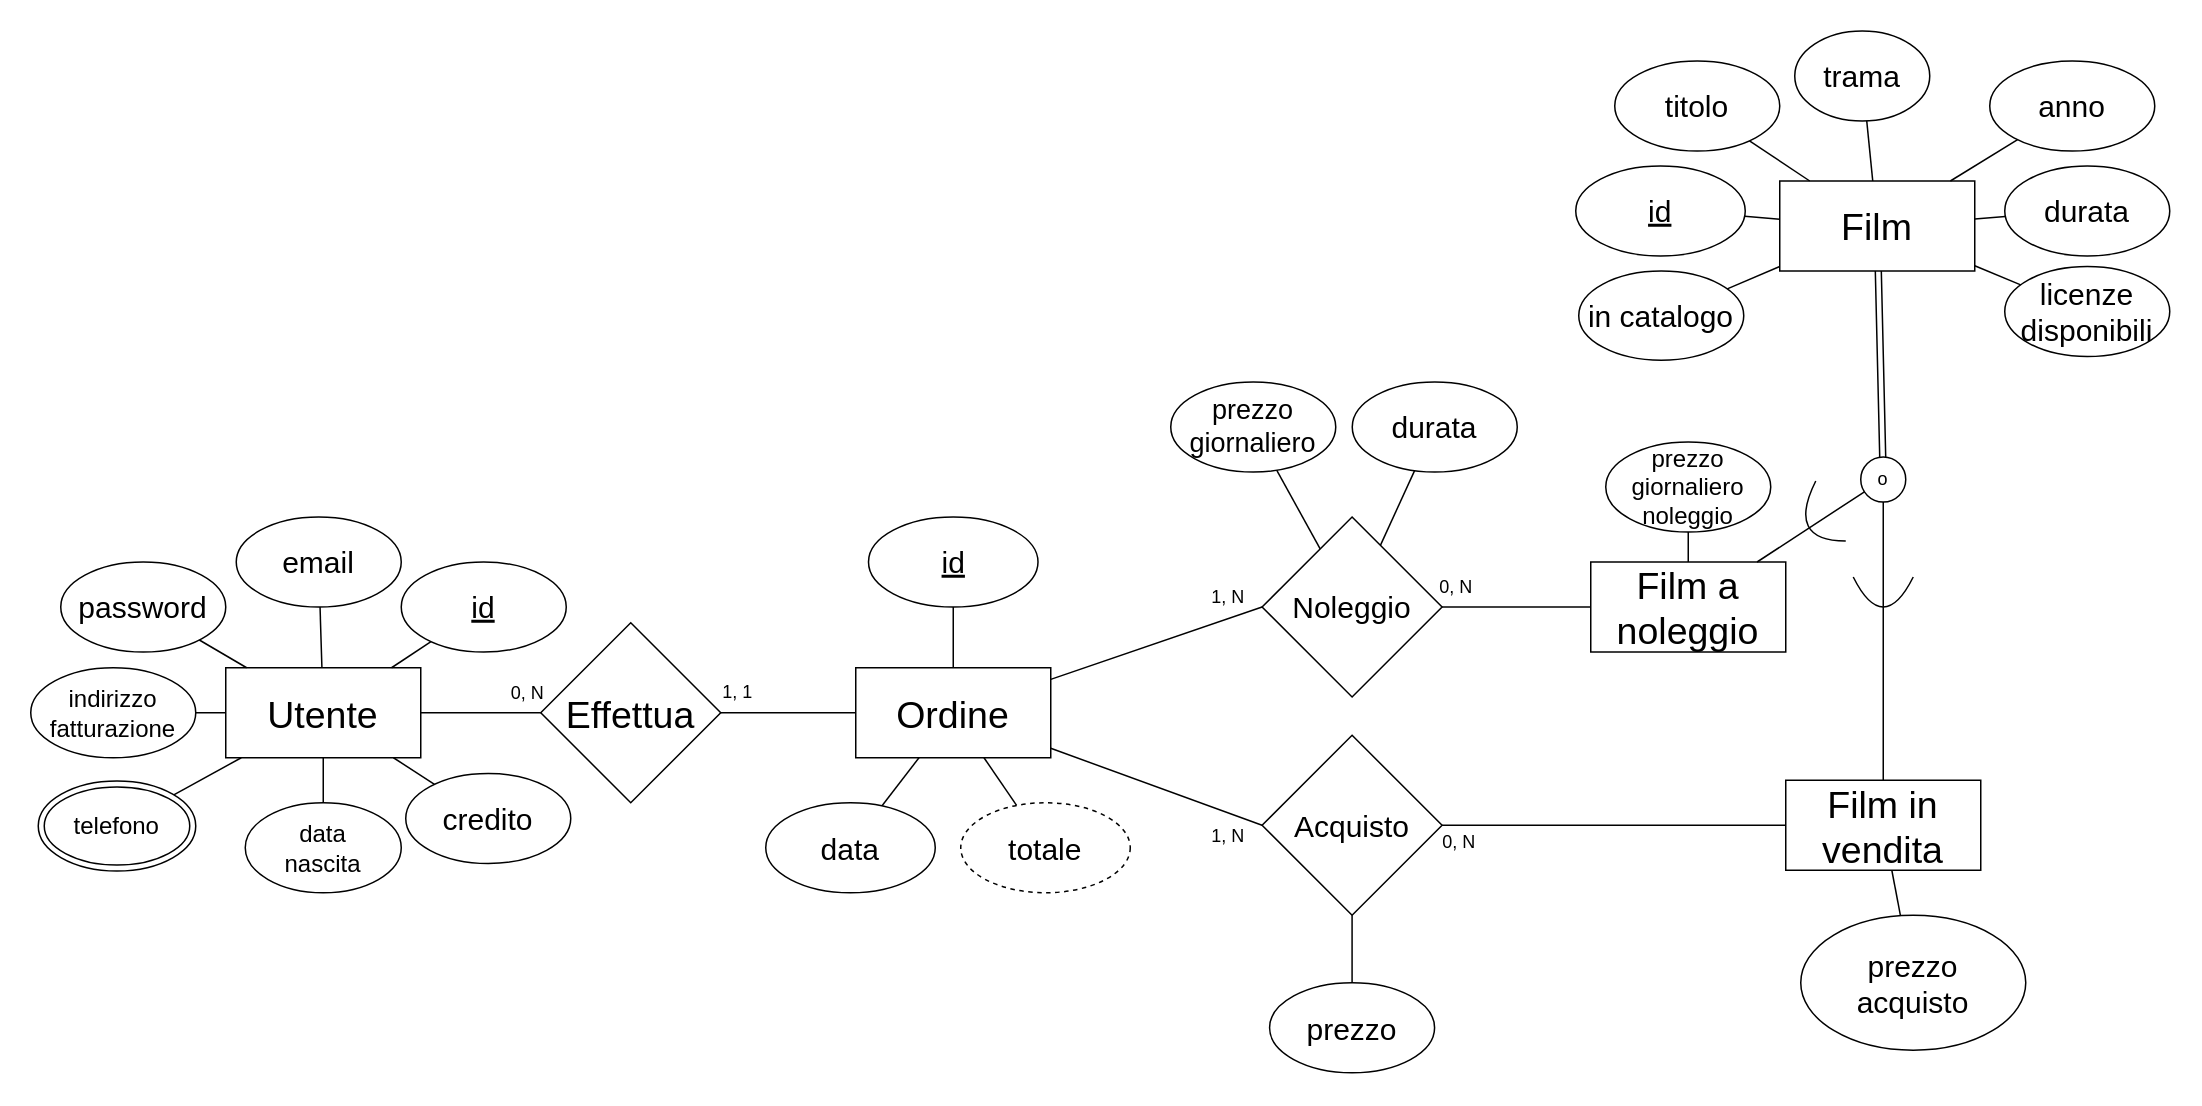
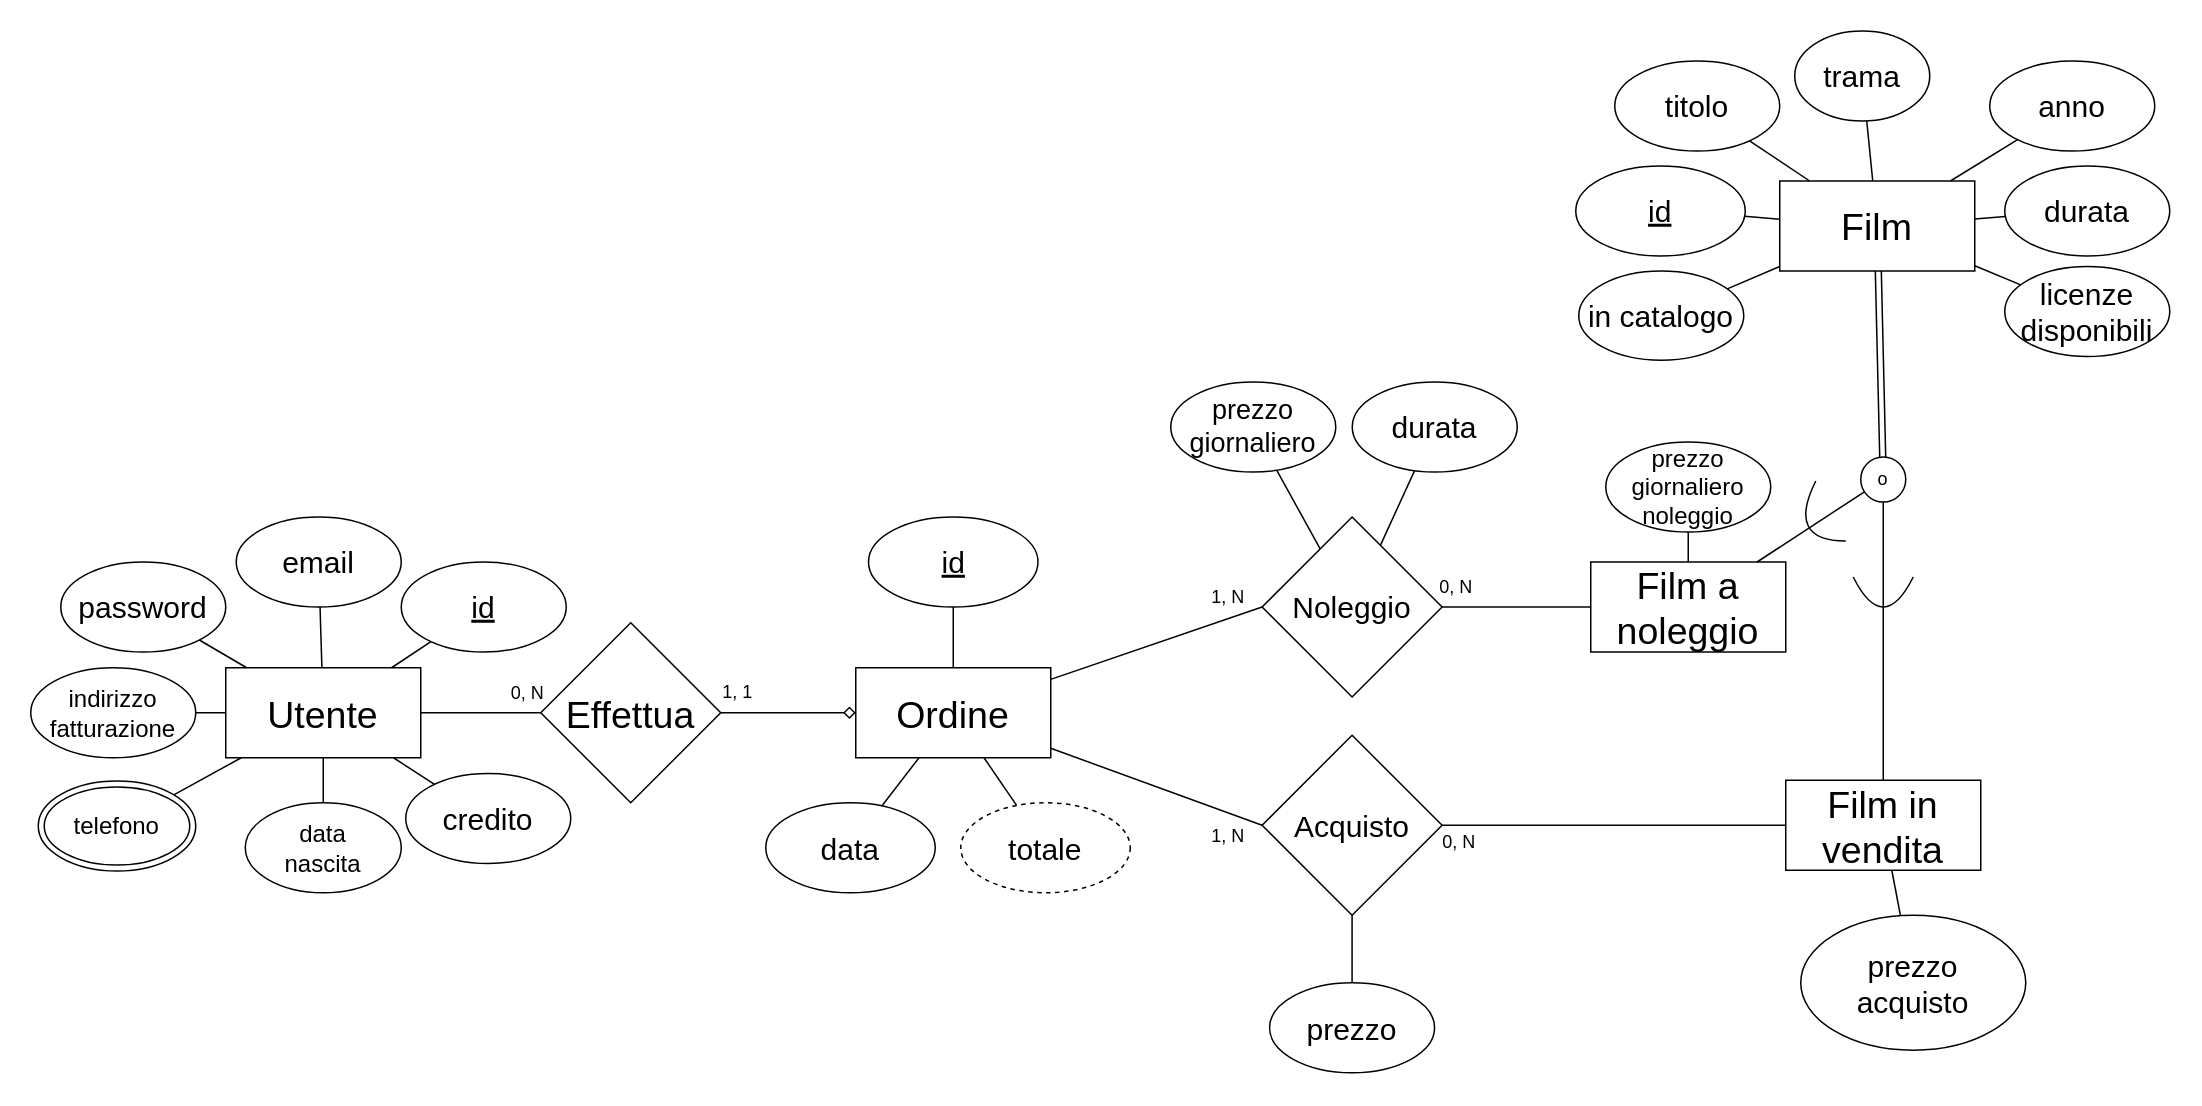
edge "Effettua" -- "Ordine": arrowhead none -> diamond
